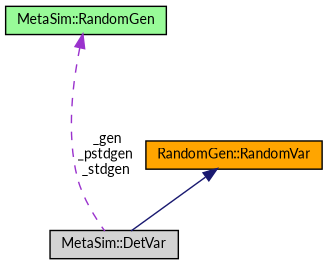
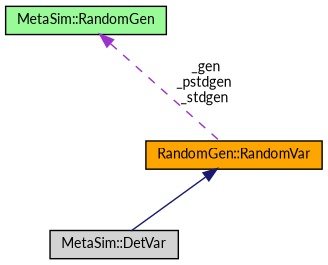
edge "MetaSim::DetVar" -> "MetaSim::RandomGen": now "RandomGen::RandomVar" -> "MetaSim::RandomGen"
